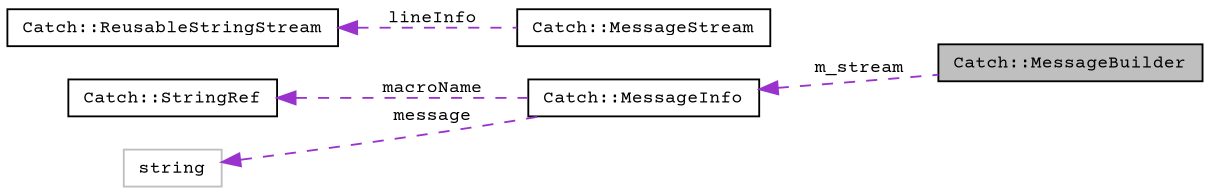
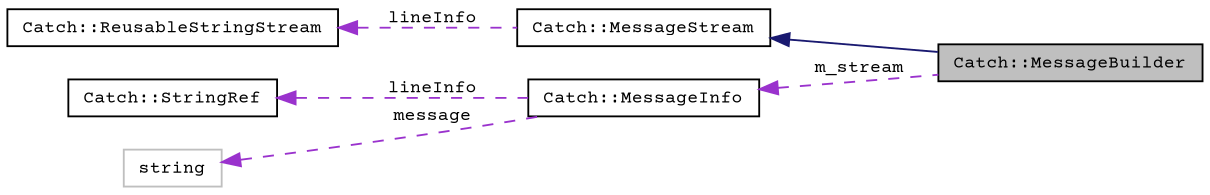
edge "Catch::MessageBuilder" -> "Catch::MessageStream": added
edge "Catch::MessageInfo" -> "Catch::StringRef": label " macroName" -> " lineInfo"
